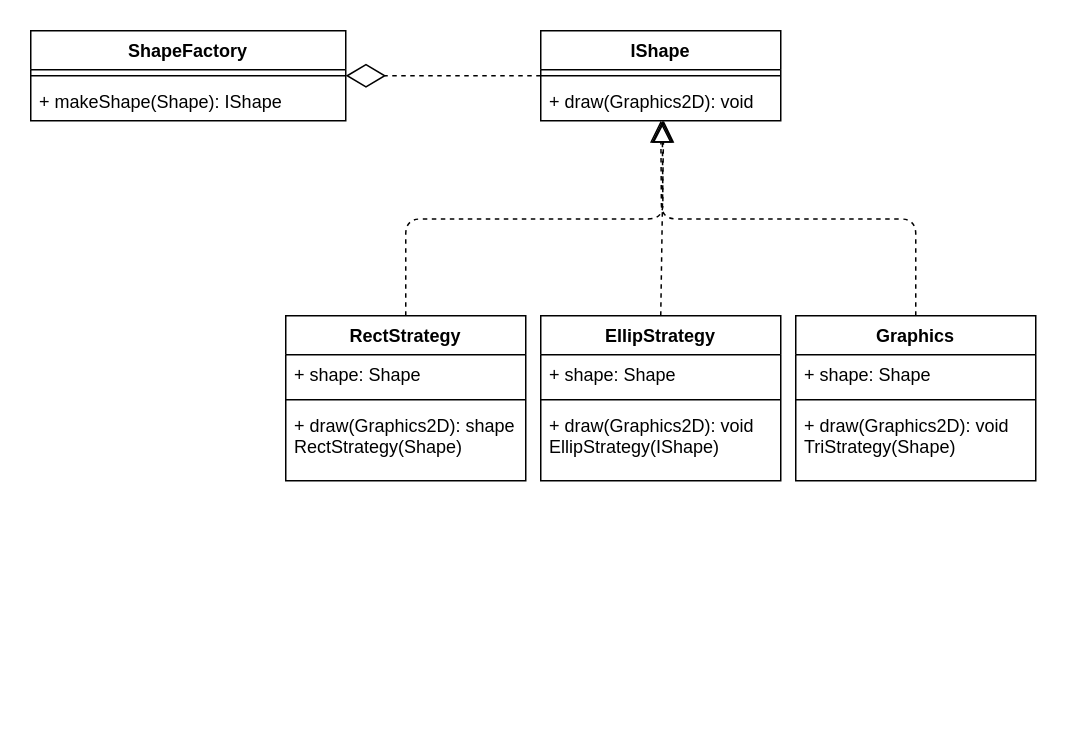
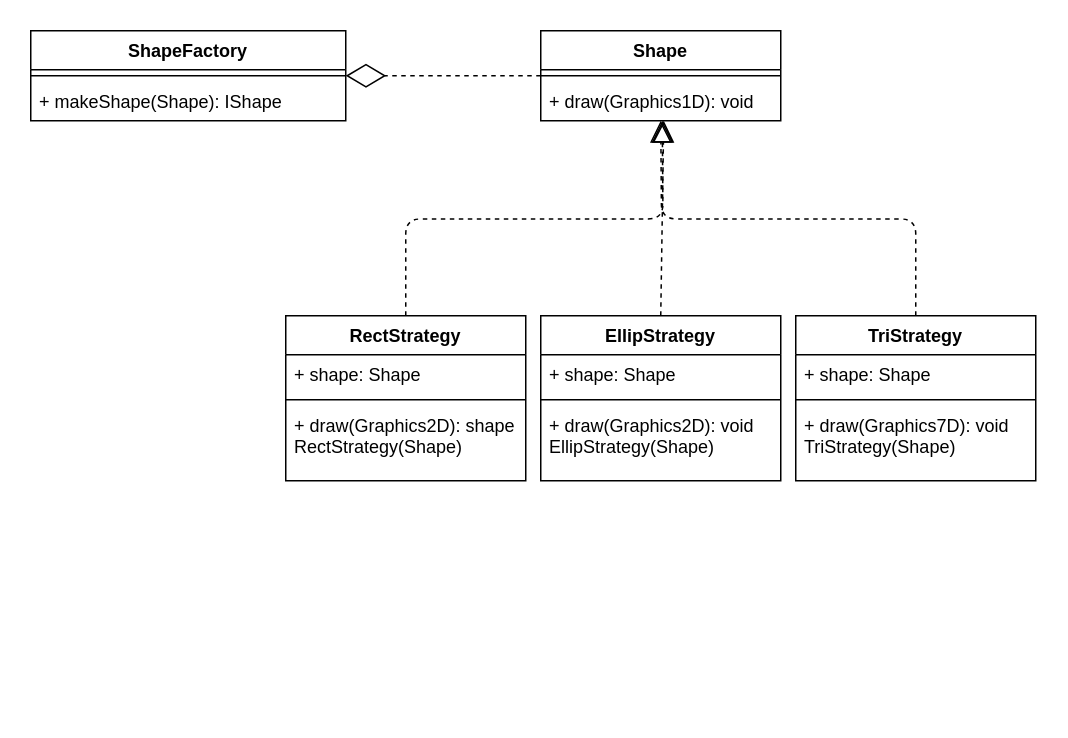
node "IShape": label "IShape" -> "Shape"
node "+ draw(Graphics2D): void": label "+ draw(Graphics2D): void" -> "+ draw(Graphics1D): void"
node "Graphics": label "Graphics" -> "TriStrategy"
node "+ draw(Graphics2D): void EllipStrategy(IShape)": label "+ draw(Graphics2D): void EllipStrategy(IShape)" -> "+ draw(Graphics2D): void EllipStrategy(Shape)"
node "+ draw(Graphics2D): void TriStrategy(Shape)": label "+ draw(Graphics2D): void TriStrategy(Shape)" -> "+ draw(Graphics7D): void TriStrategy(Shape)"
